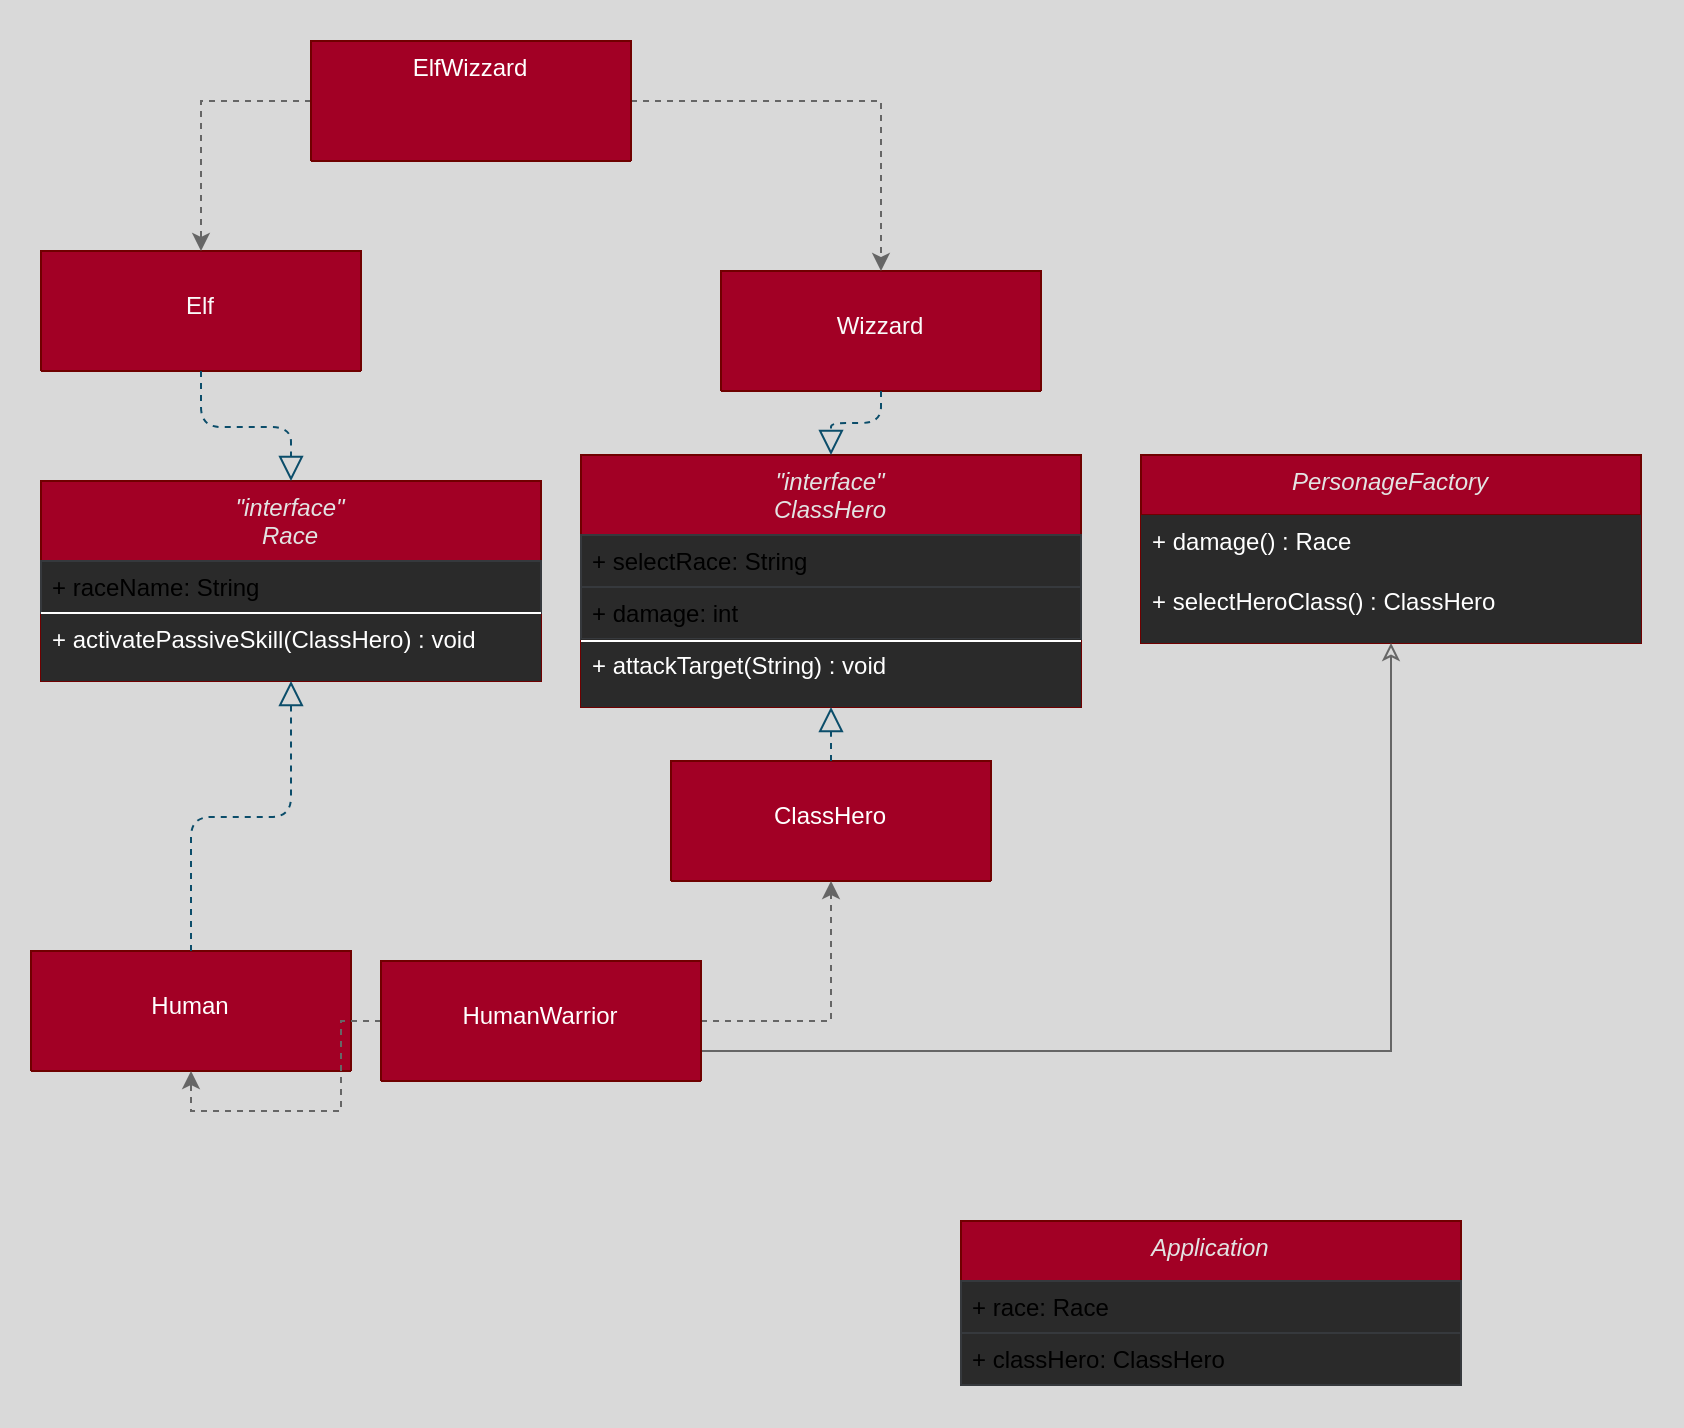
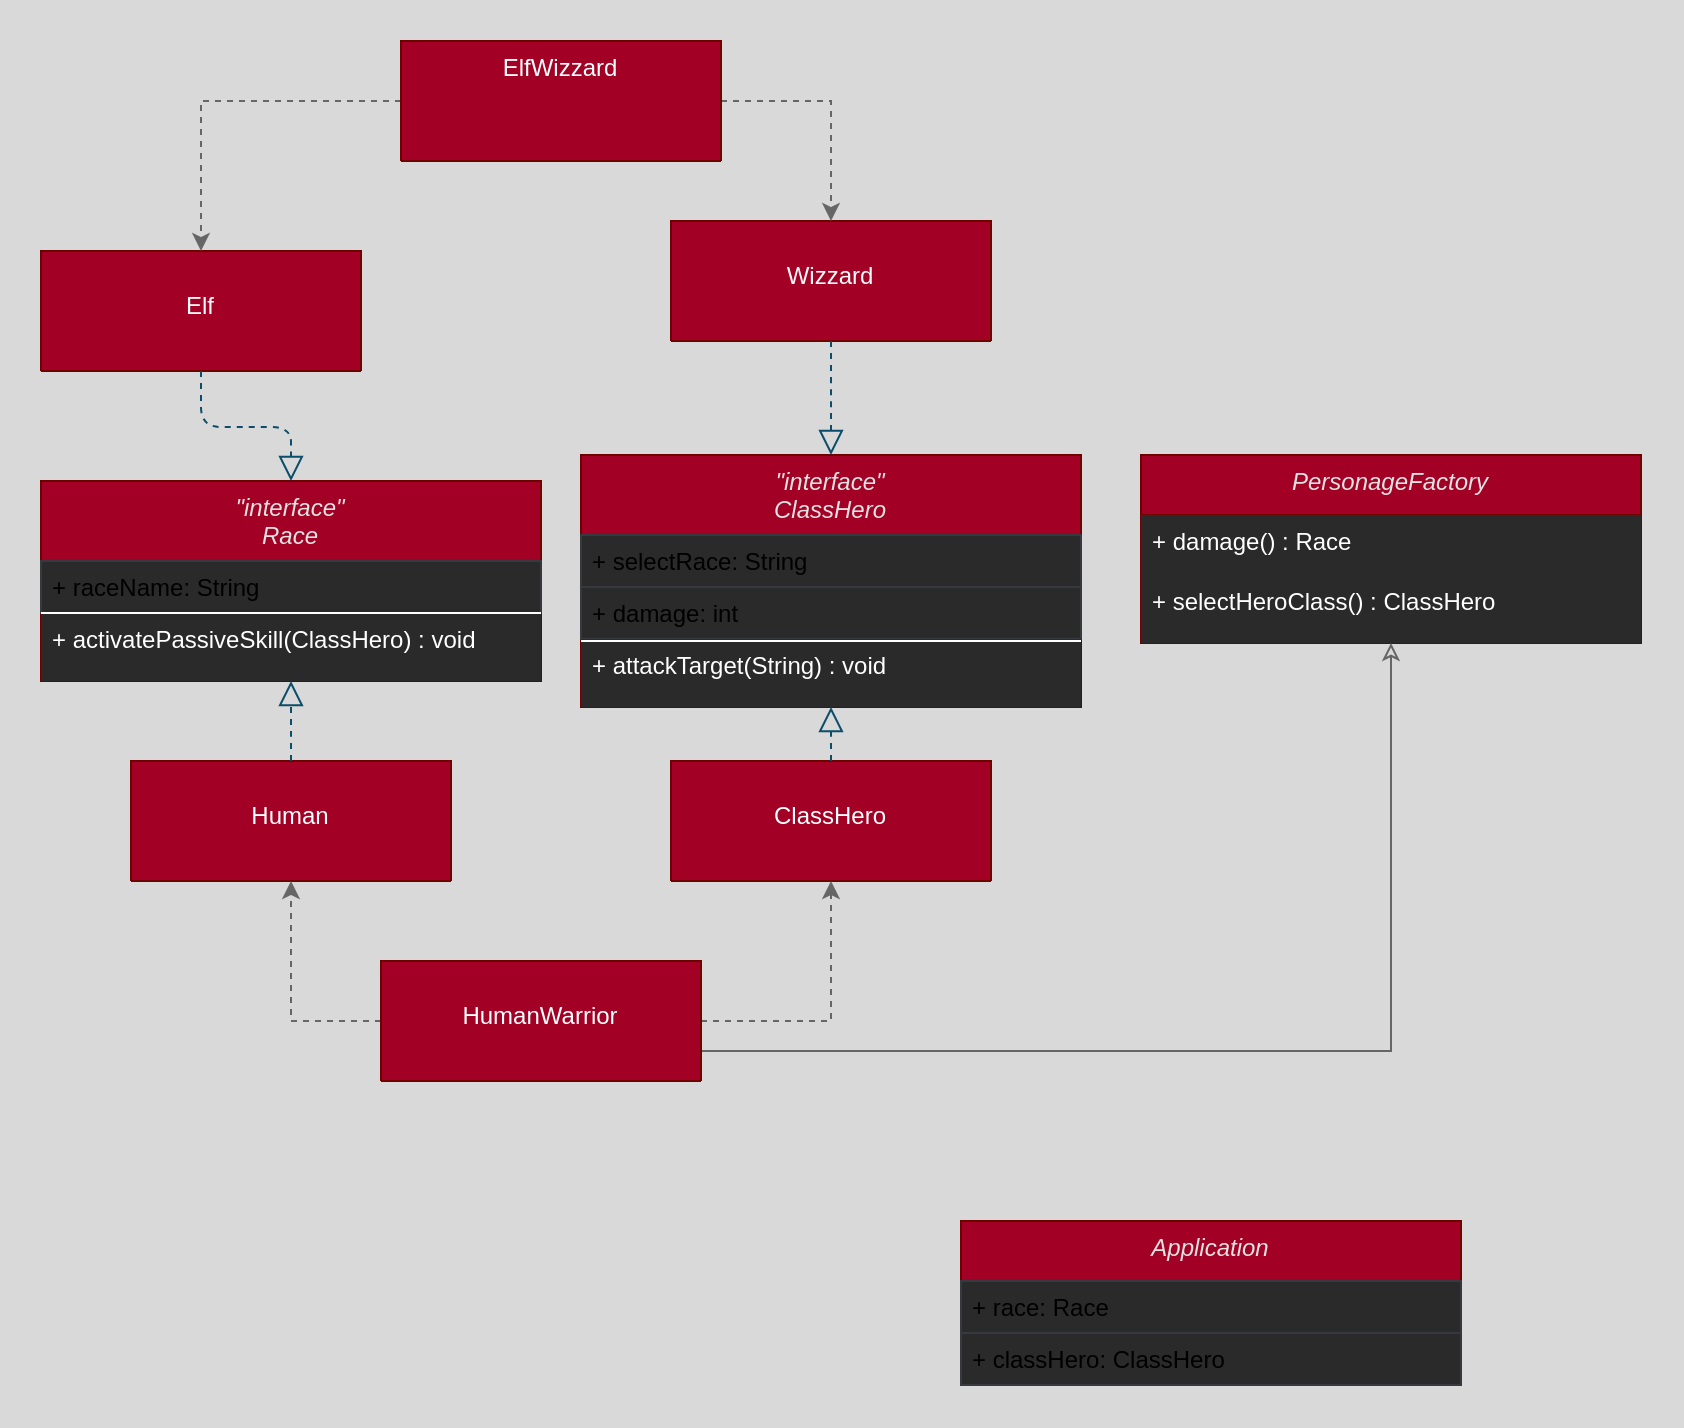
node "ElfWizzard": moved (471, 101) -> (561, 101)
node "Wizzard": moved (881, 331) -> (831, 281)
node "Human": moved (191, 1011) -> (291, 821)
